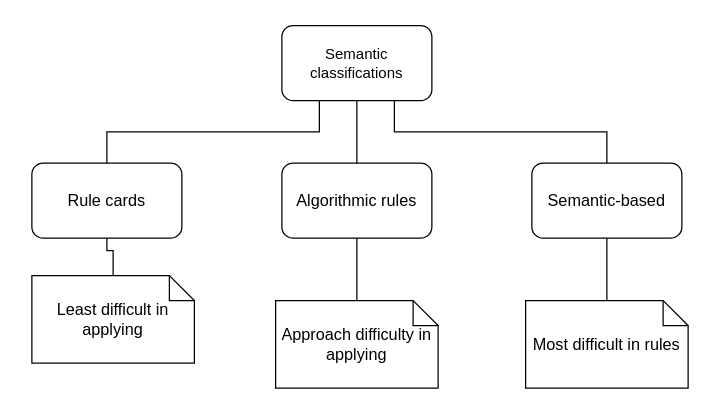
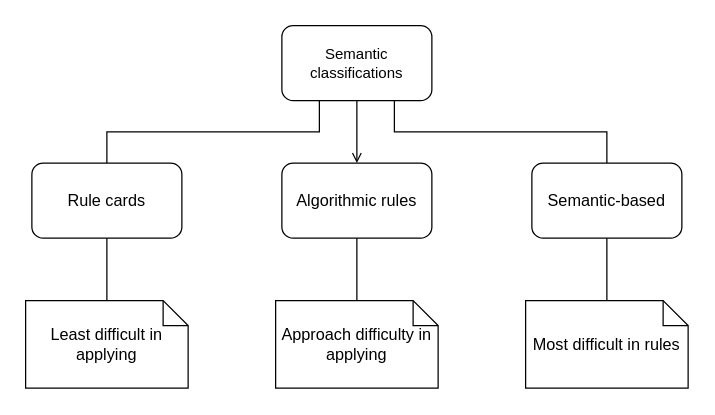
edge "Semantic classifications" -- "Algorithmic rules": arrowhead none -> open
node "Least difficult in applying": moved (113, 319) -> (107, 344)
